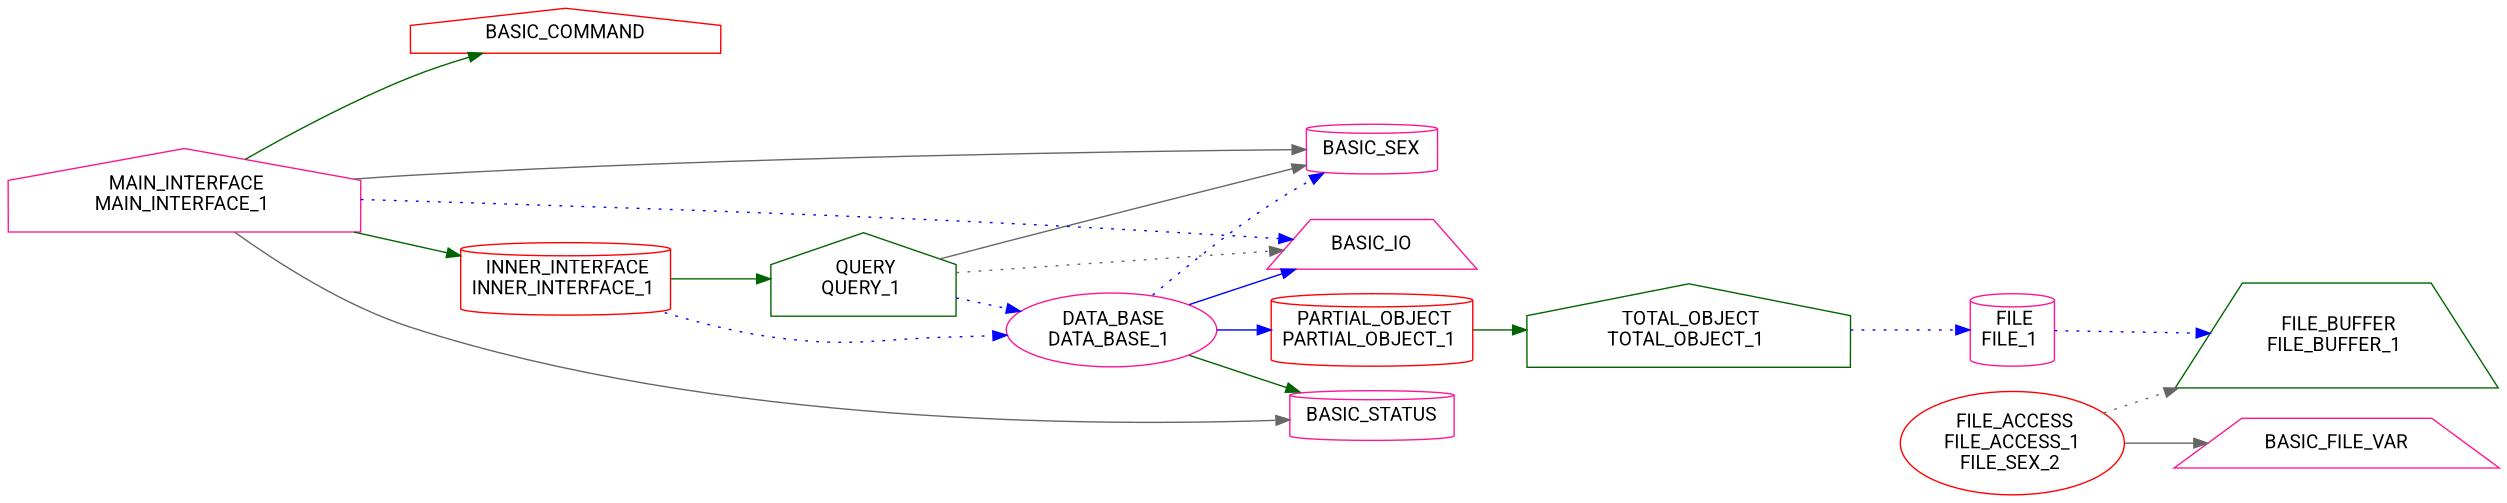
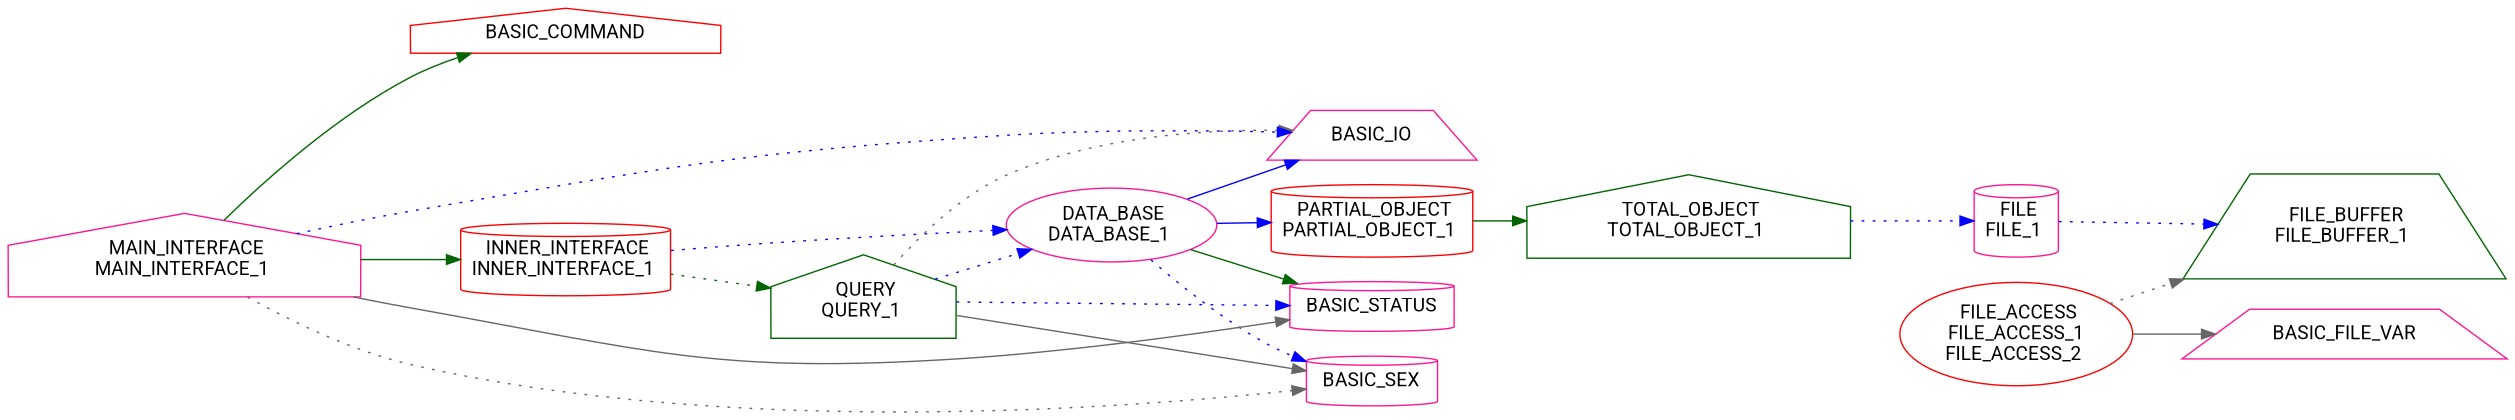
edge "MAIN_INTERFACE MAIN_INTERFACE_1" -> "BASIC_SEX": style solid -> dotted
edge "INNER_INTERFACE INNER_INTERFACE_1" -> "QUERY QUERY_1": style solid -> dotted
edge "QUERY QUERY_1" -> "BASIC_STATUS": added
node "FILE_ACCESS FILE_ACCESS_1 FILE_SEX_2": label "FILE_ACCESS FILE_ACCESS_1 FILE_SEX_2" -> "FILE_ACCESS FILE_ACCESS_1 FILE_ACCESS_2"
